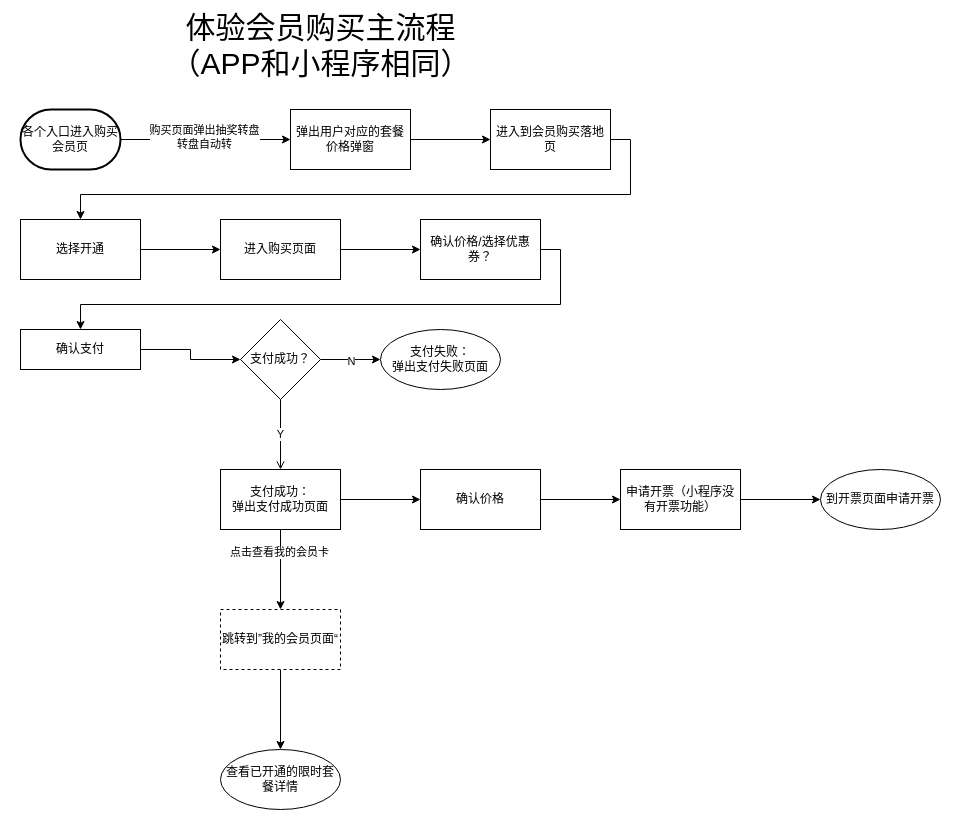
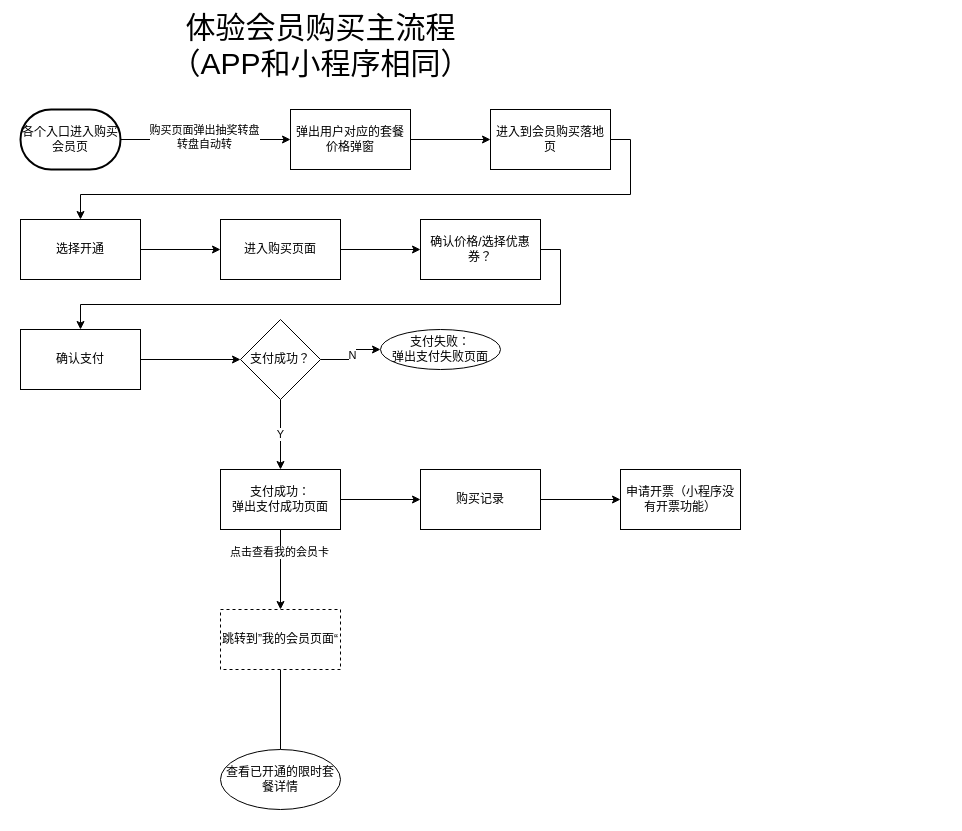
node "确认支付": size 120x40 -> 120x60
node "支付失败： 弹出支付失败页面": size 120x60 -> 120x40
edge "支付成功？" -> "支付成功： 弹出支付成功页面": arrowhead open -> classic
node "确认价格": label "确认价格" -> "购买记录"
edge "申请开票（小程序没有开票功能）" -> "到开票页面申请开票": removed
node "到开票页面申请开票": removed
edge "跳转到”我的会员页面“" -> "查看已开通的限时套餐详情": arrowhead classic -> none
